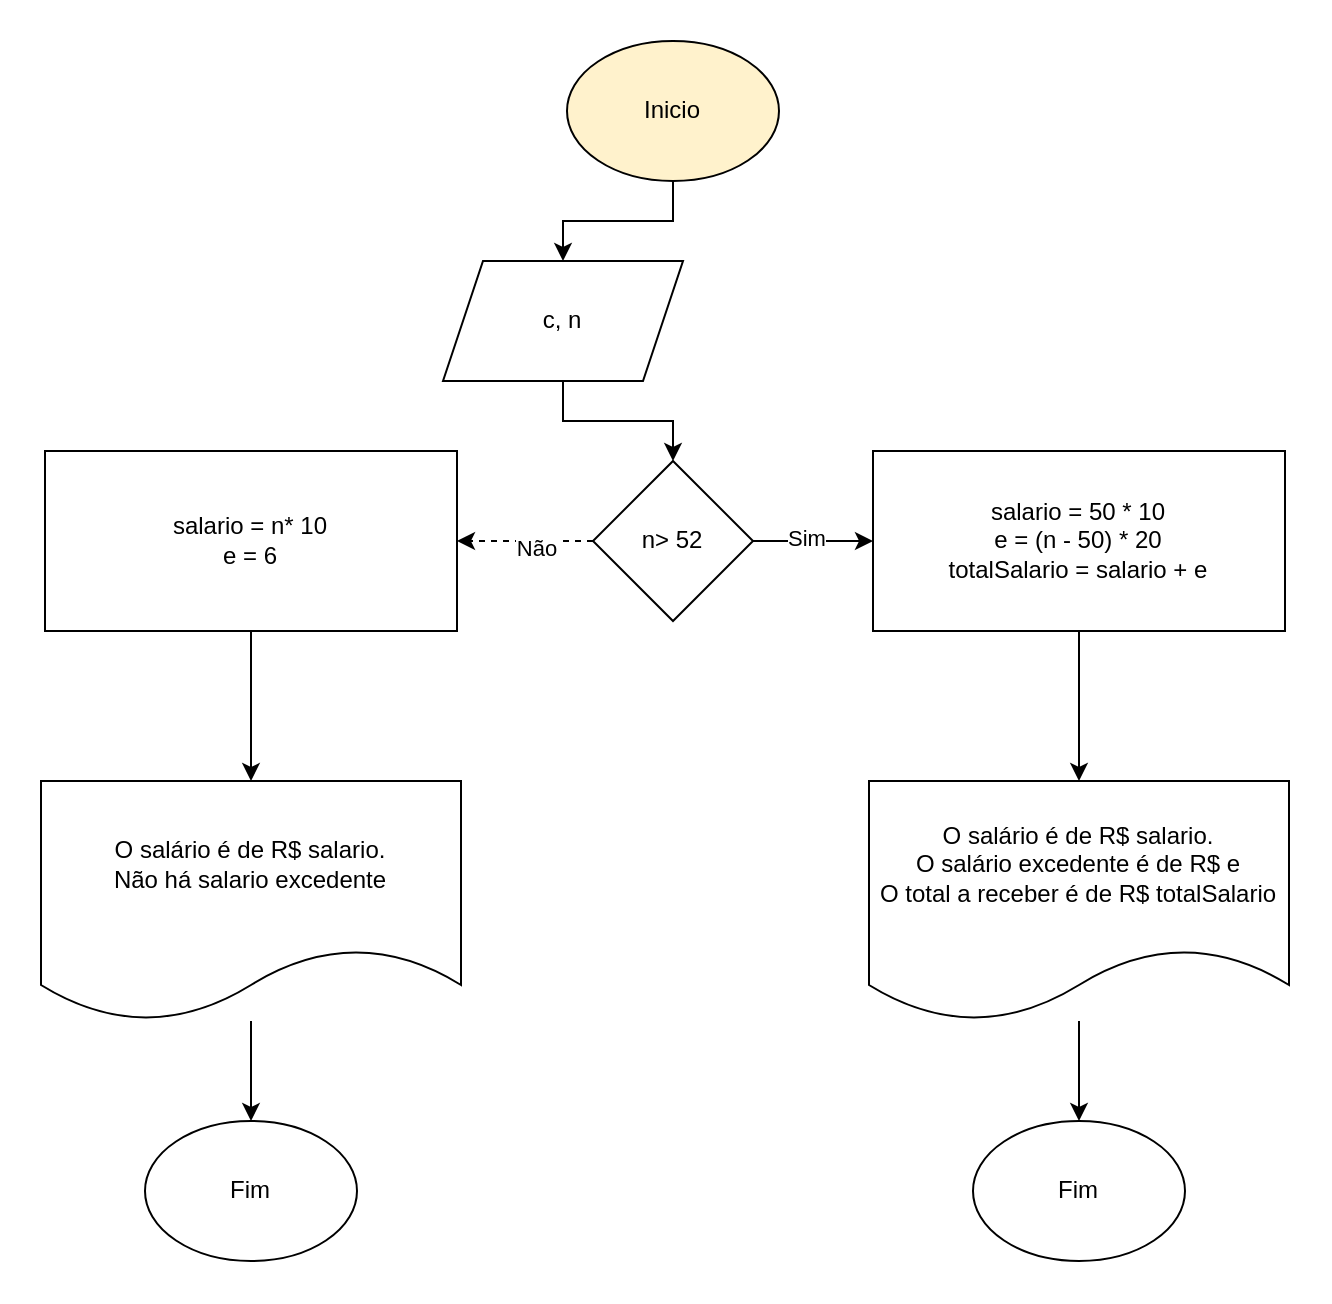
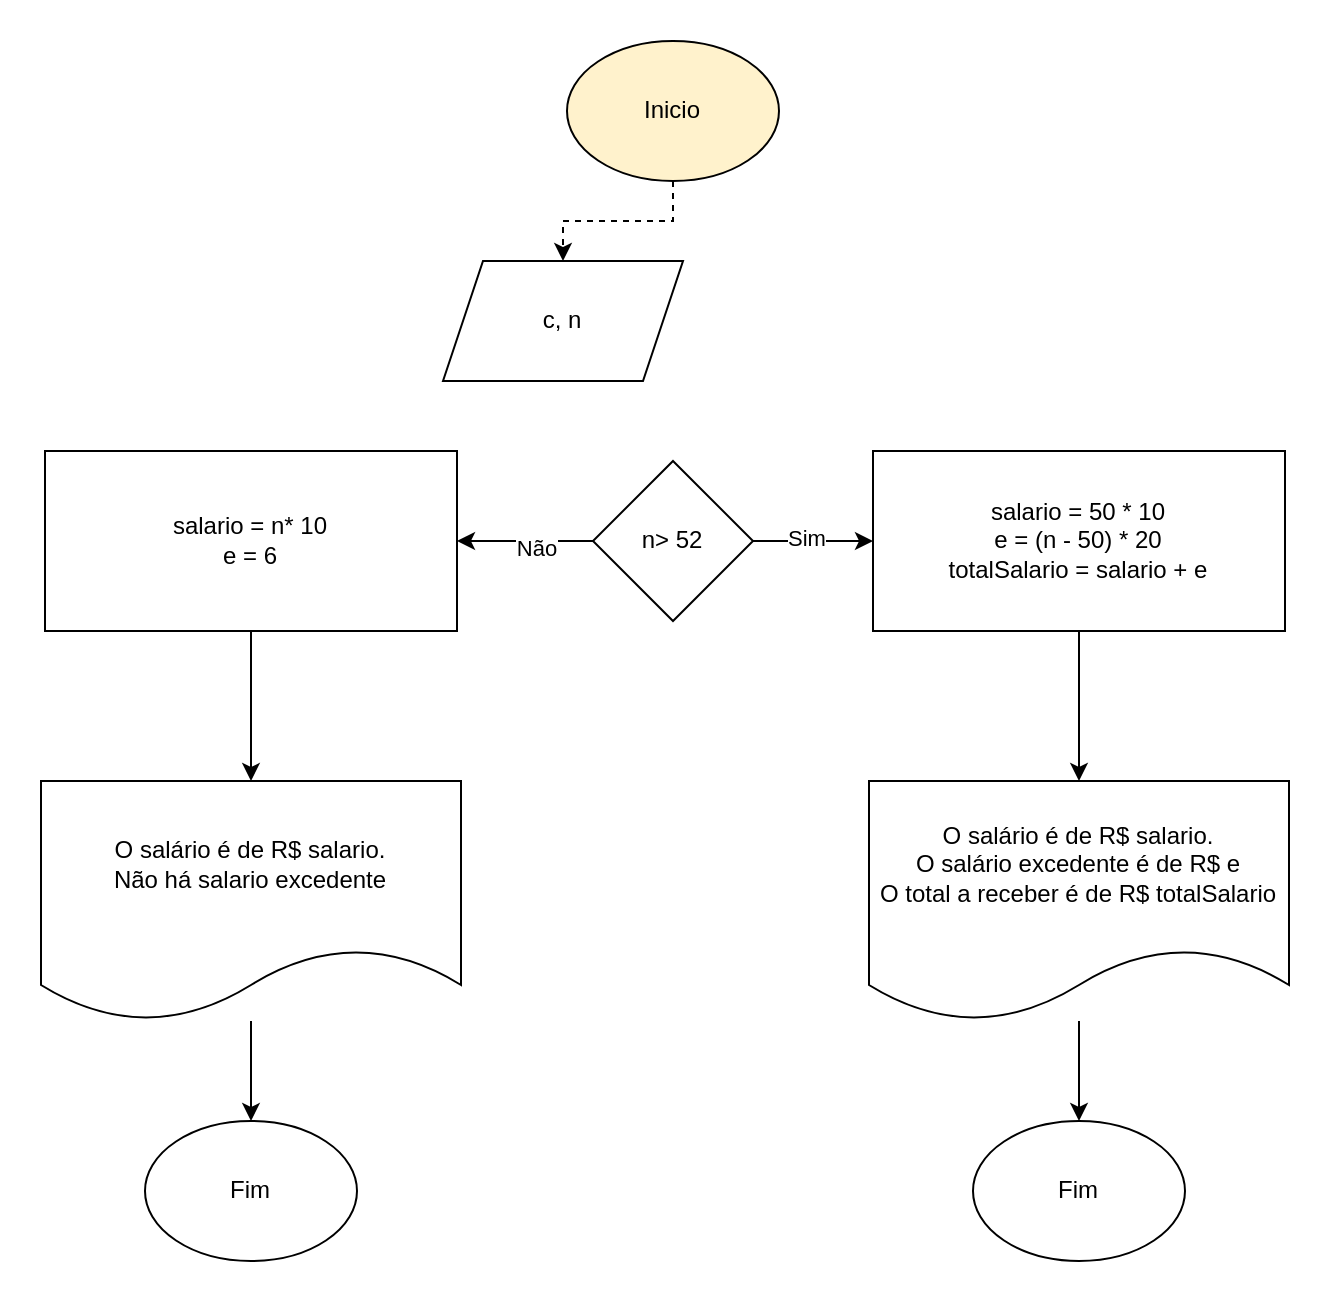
edge "Inicio" -> "c, n": style solid -> dashed
edge "c, n" -> "n> 52": removed
edge "n> 52" -> "salario = n* 10 e = 6": style dashed -> solid
